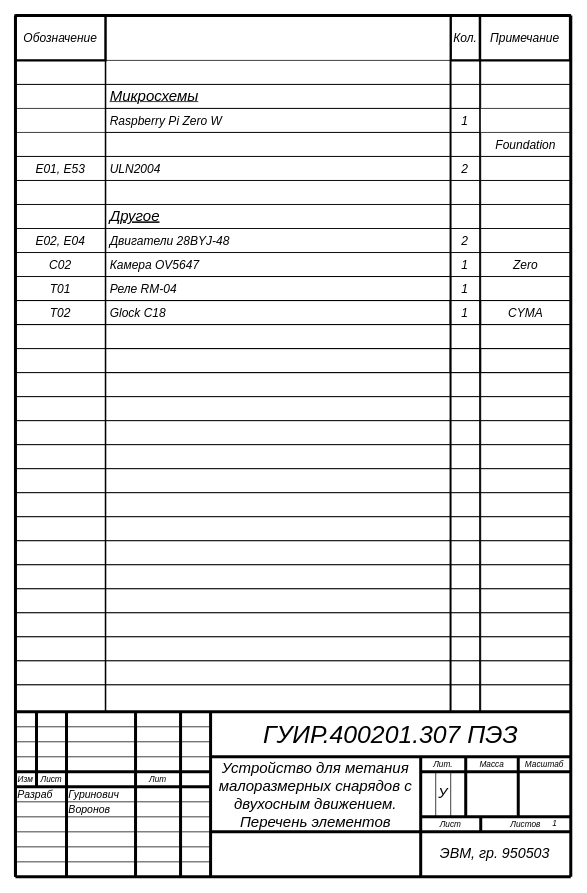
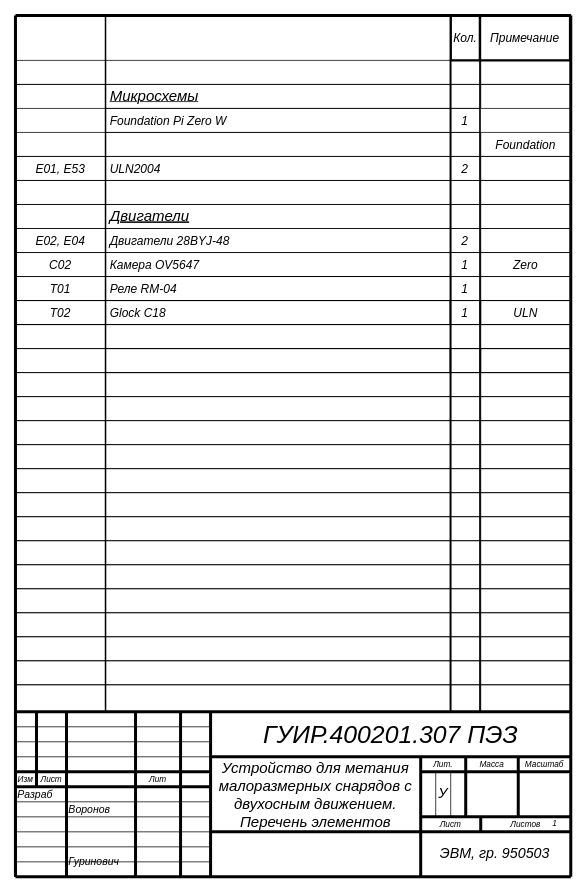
node "Обозначение": removed
node "Raspberry Pi Zero W": label "Raspberry Pi Zero W" -> "Foundation Pi Zero W"
node "Другое": label "Другое" -> "Двигатели"
node "CYMA": label "CYMA" -> "ULN"
node "Гуринович": moved (101, 794) -> (101, 861)
